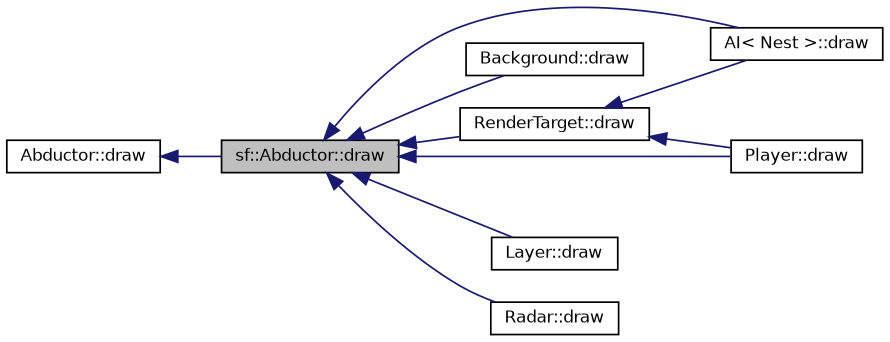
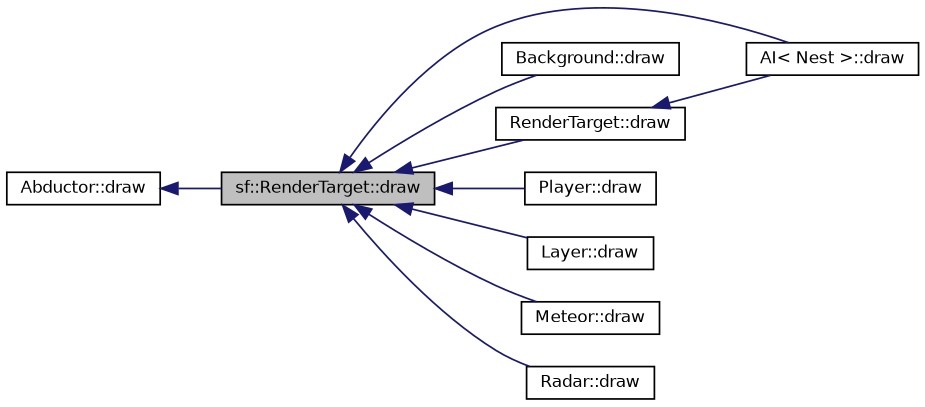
edge "Player::draw" -> "RenderTarget::draw": removed
node "sf::Abductor::draw": label "sf::Abductor::draw" -> "sf::RenderTarget::draw"
node "Meteor::draw": added
